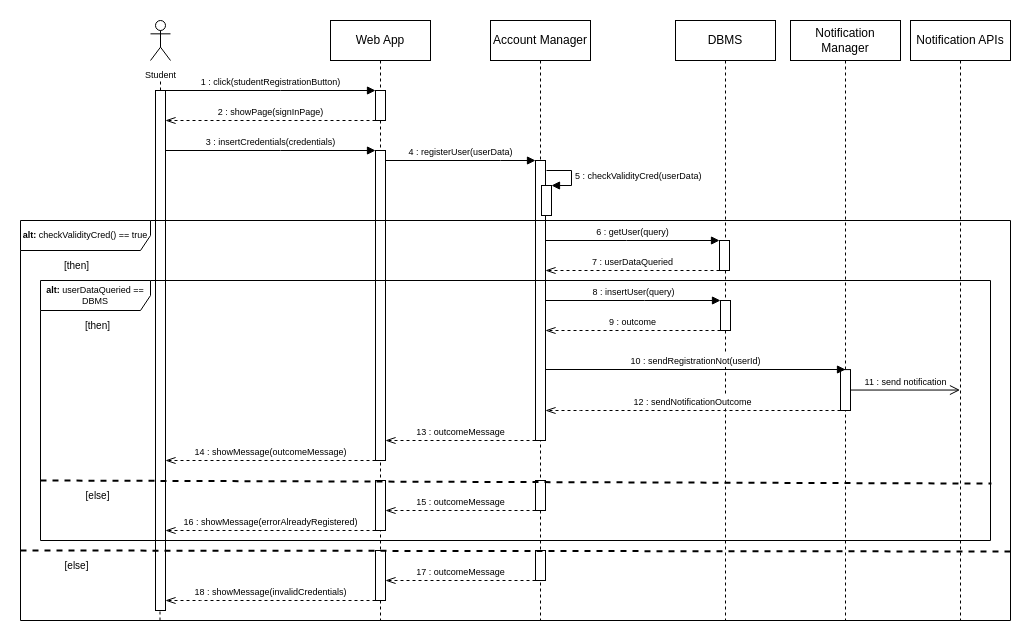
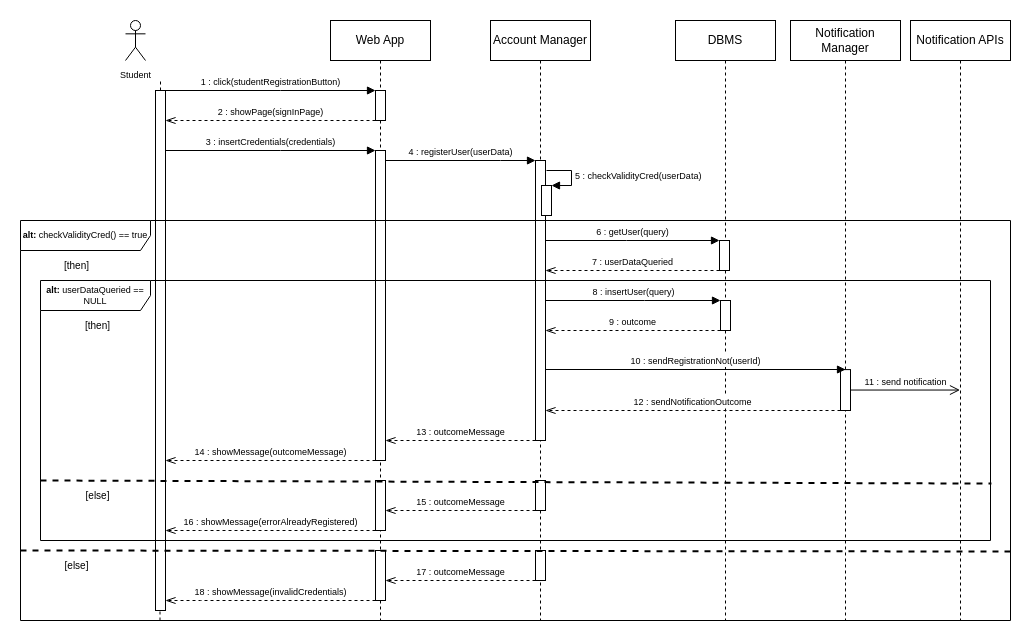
node "Student": moved (161, 41) -> (136, 41)
node "alt: userDataQueried == DBMS": label "alt: userDataQueried == DBMS" -> "alt: userDataQueried == NULL"
